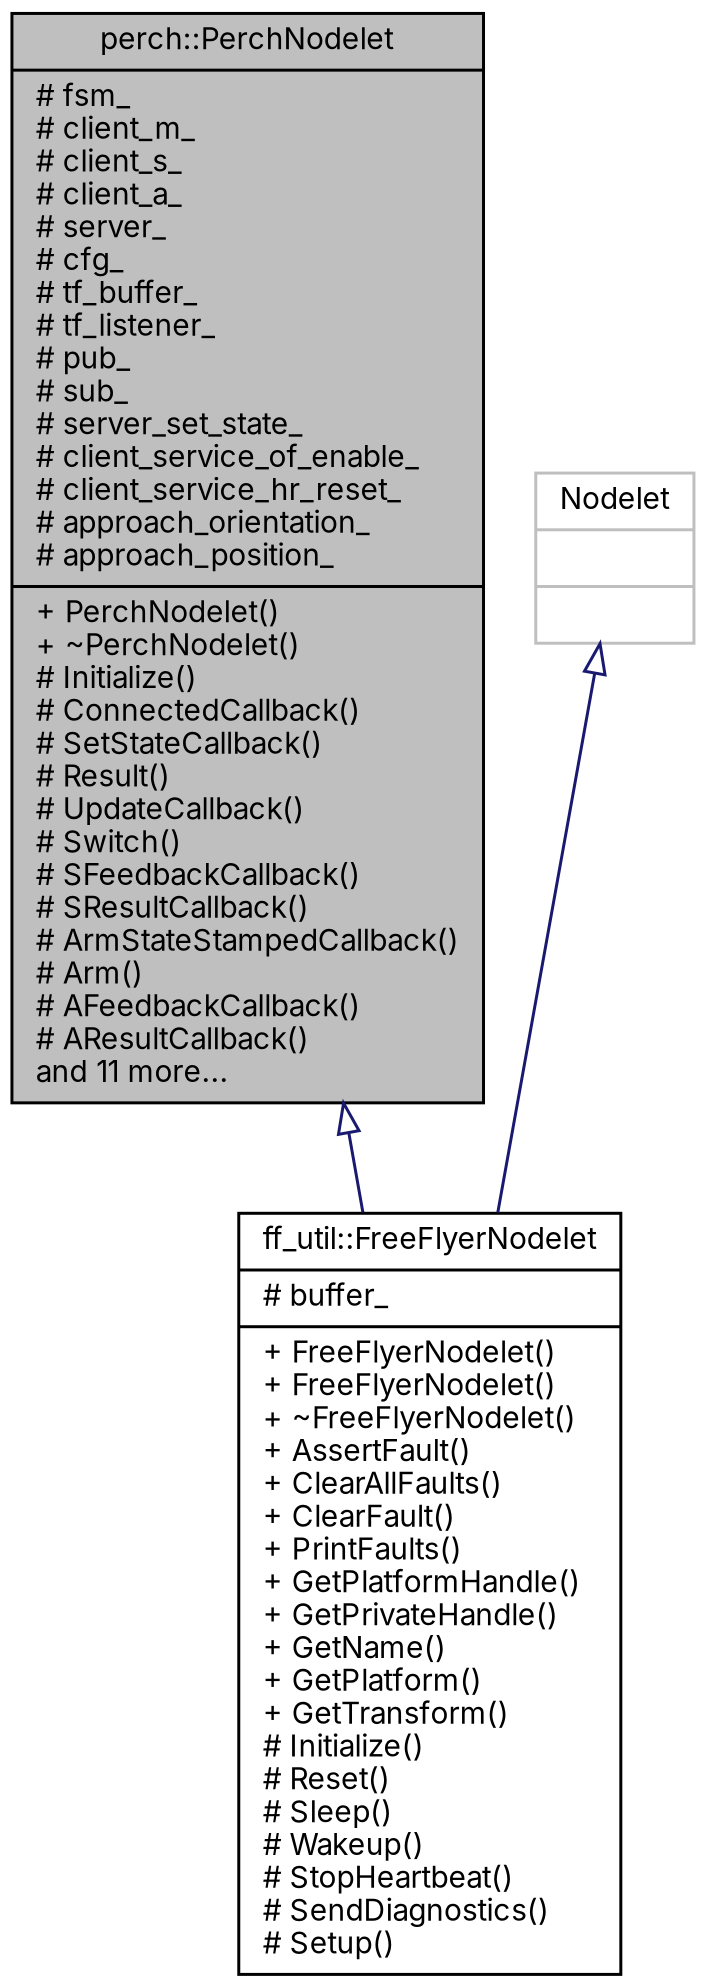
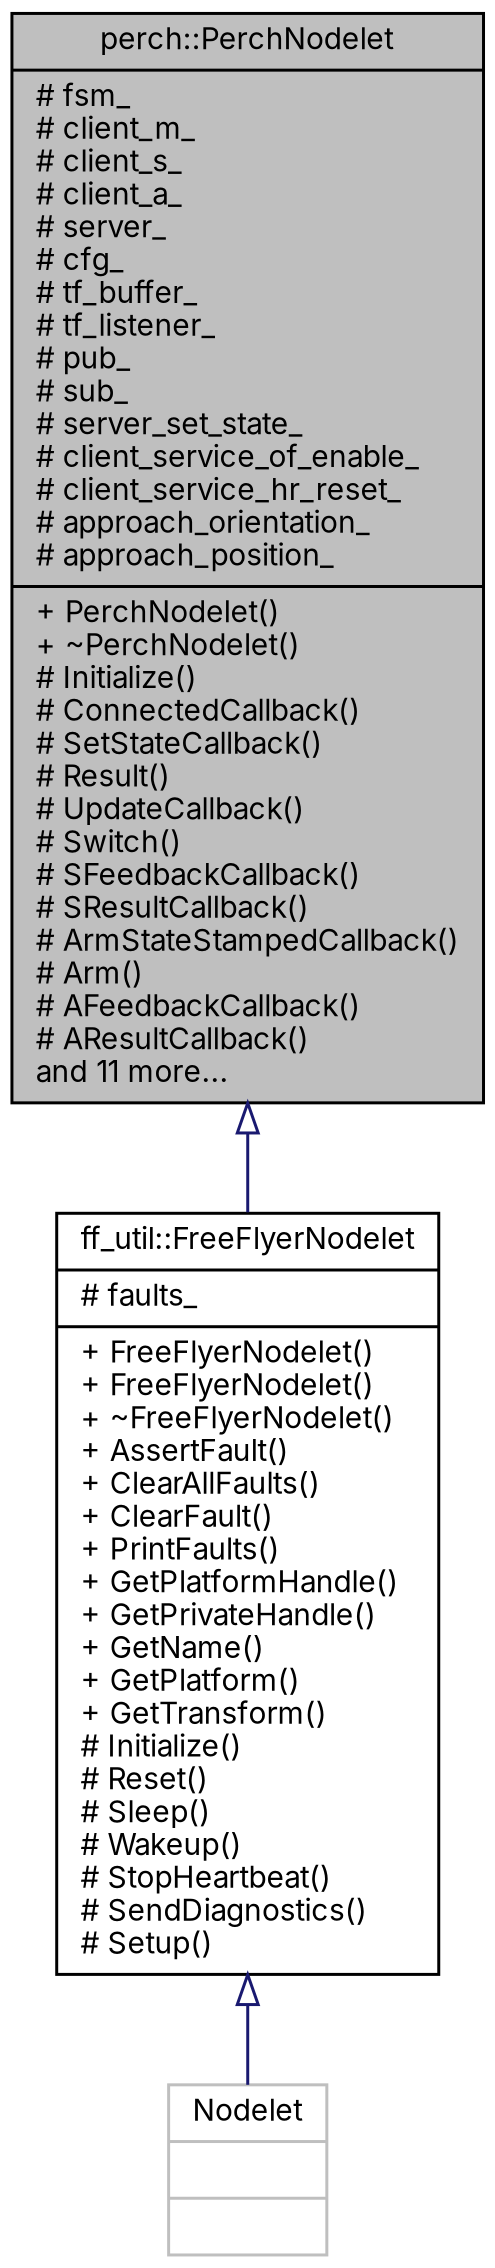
edge "ff_util::FreeFlyerNodelet" -> "Nodelet": reversed
node "ff_util::FreeFlyerNodelet": text "# buffer_" -> "# faults_"
